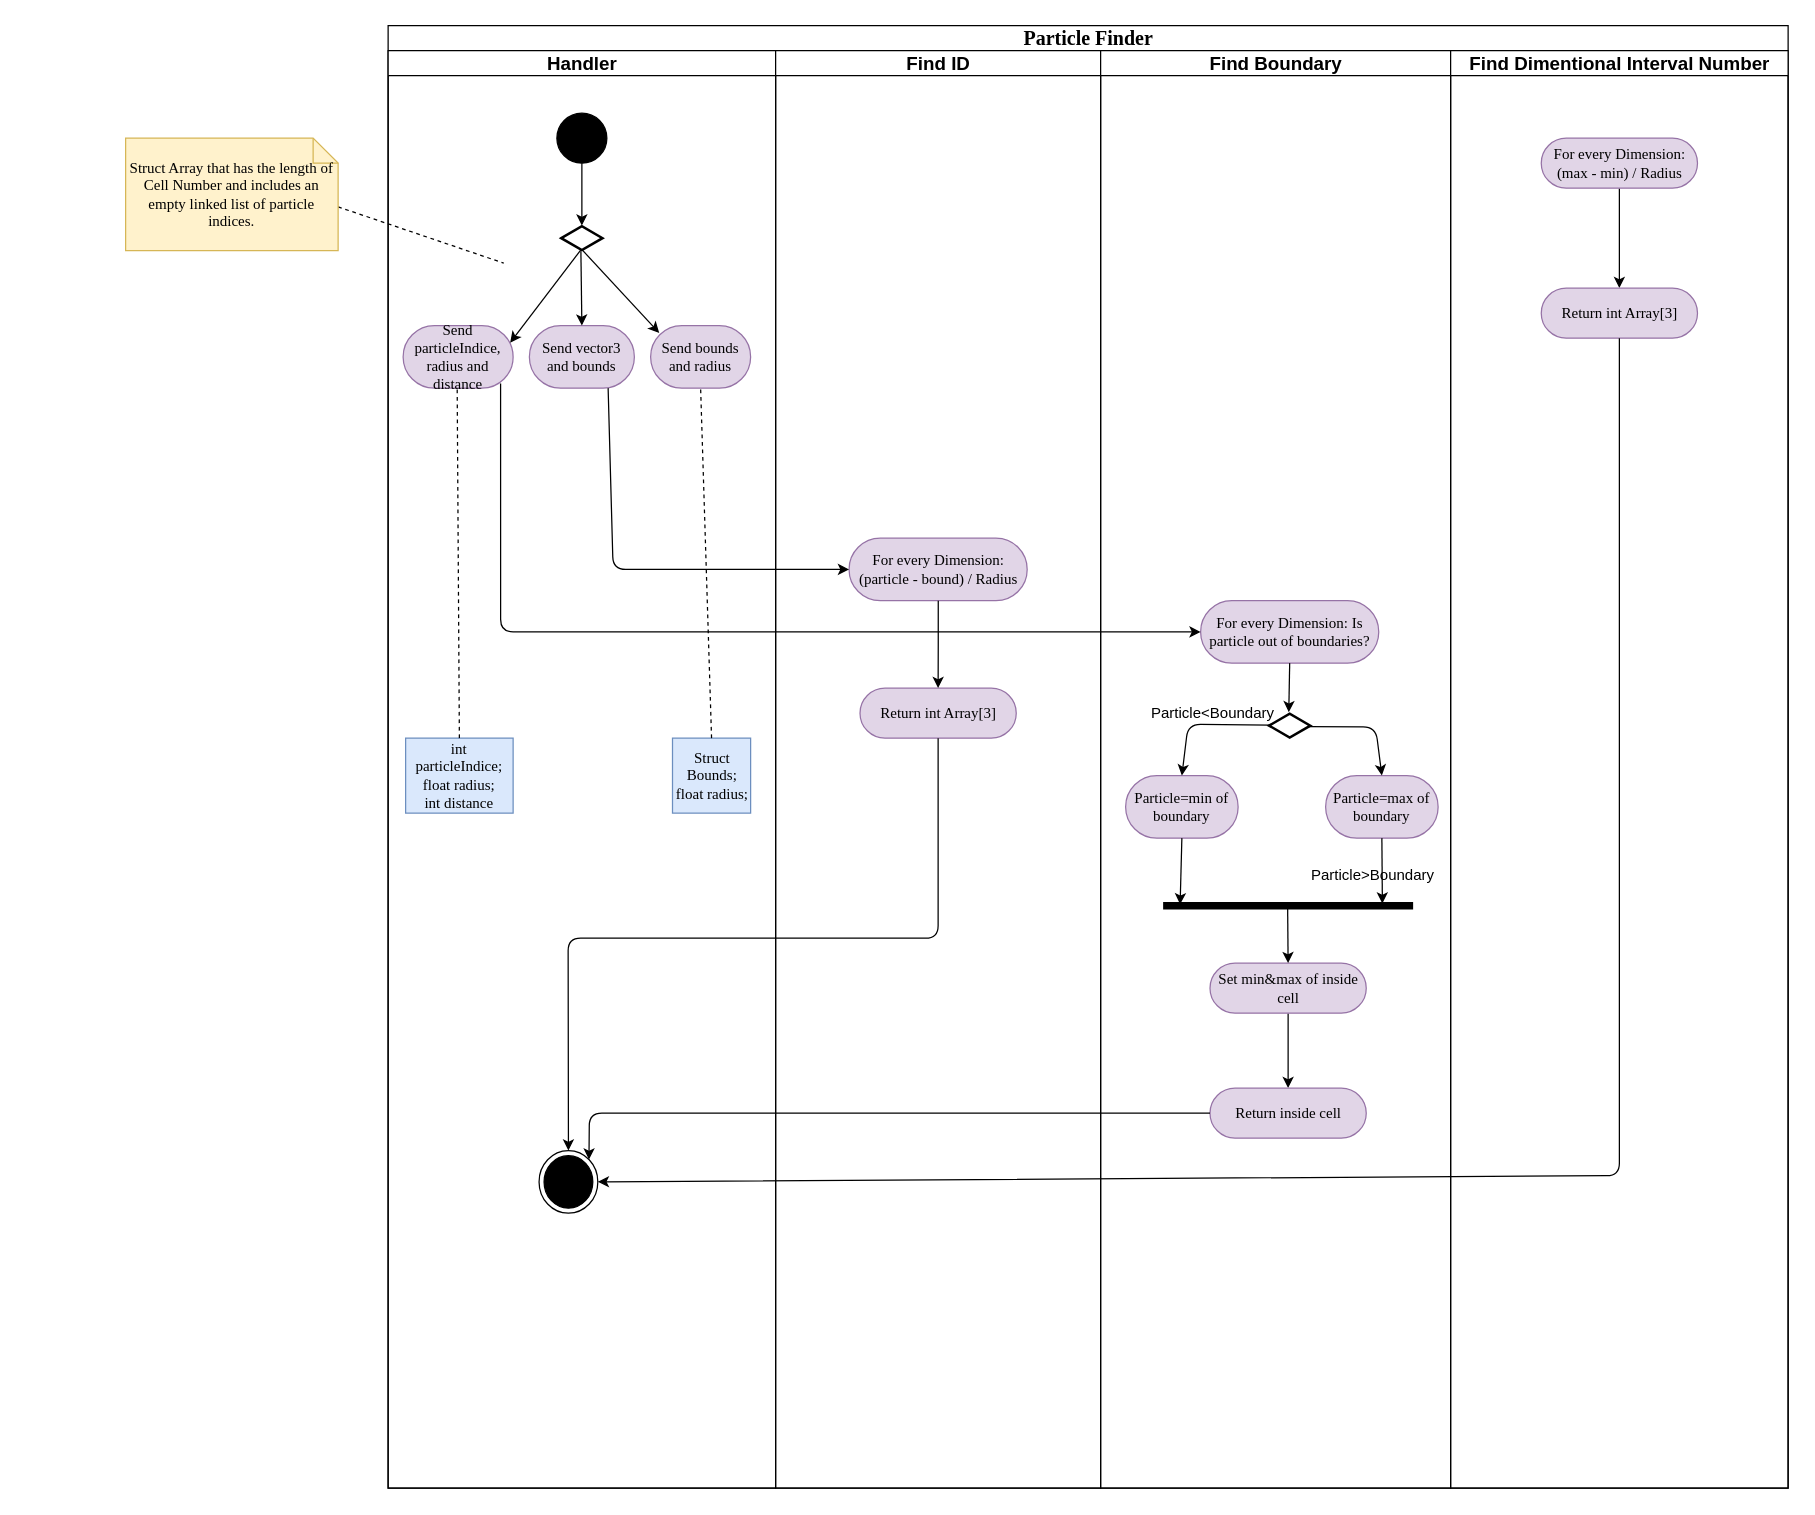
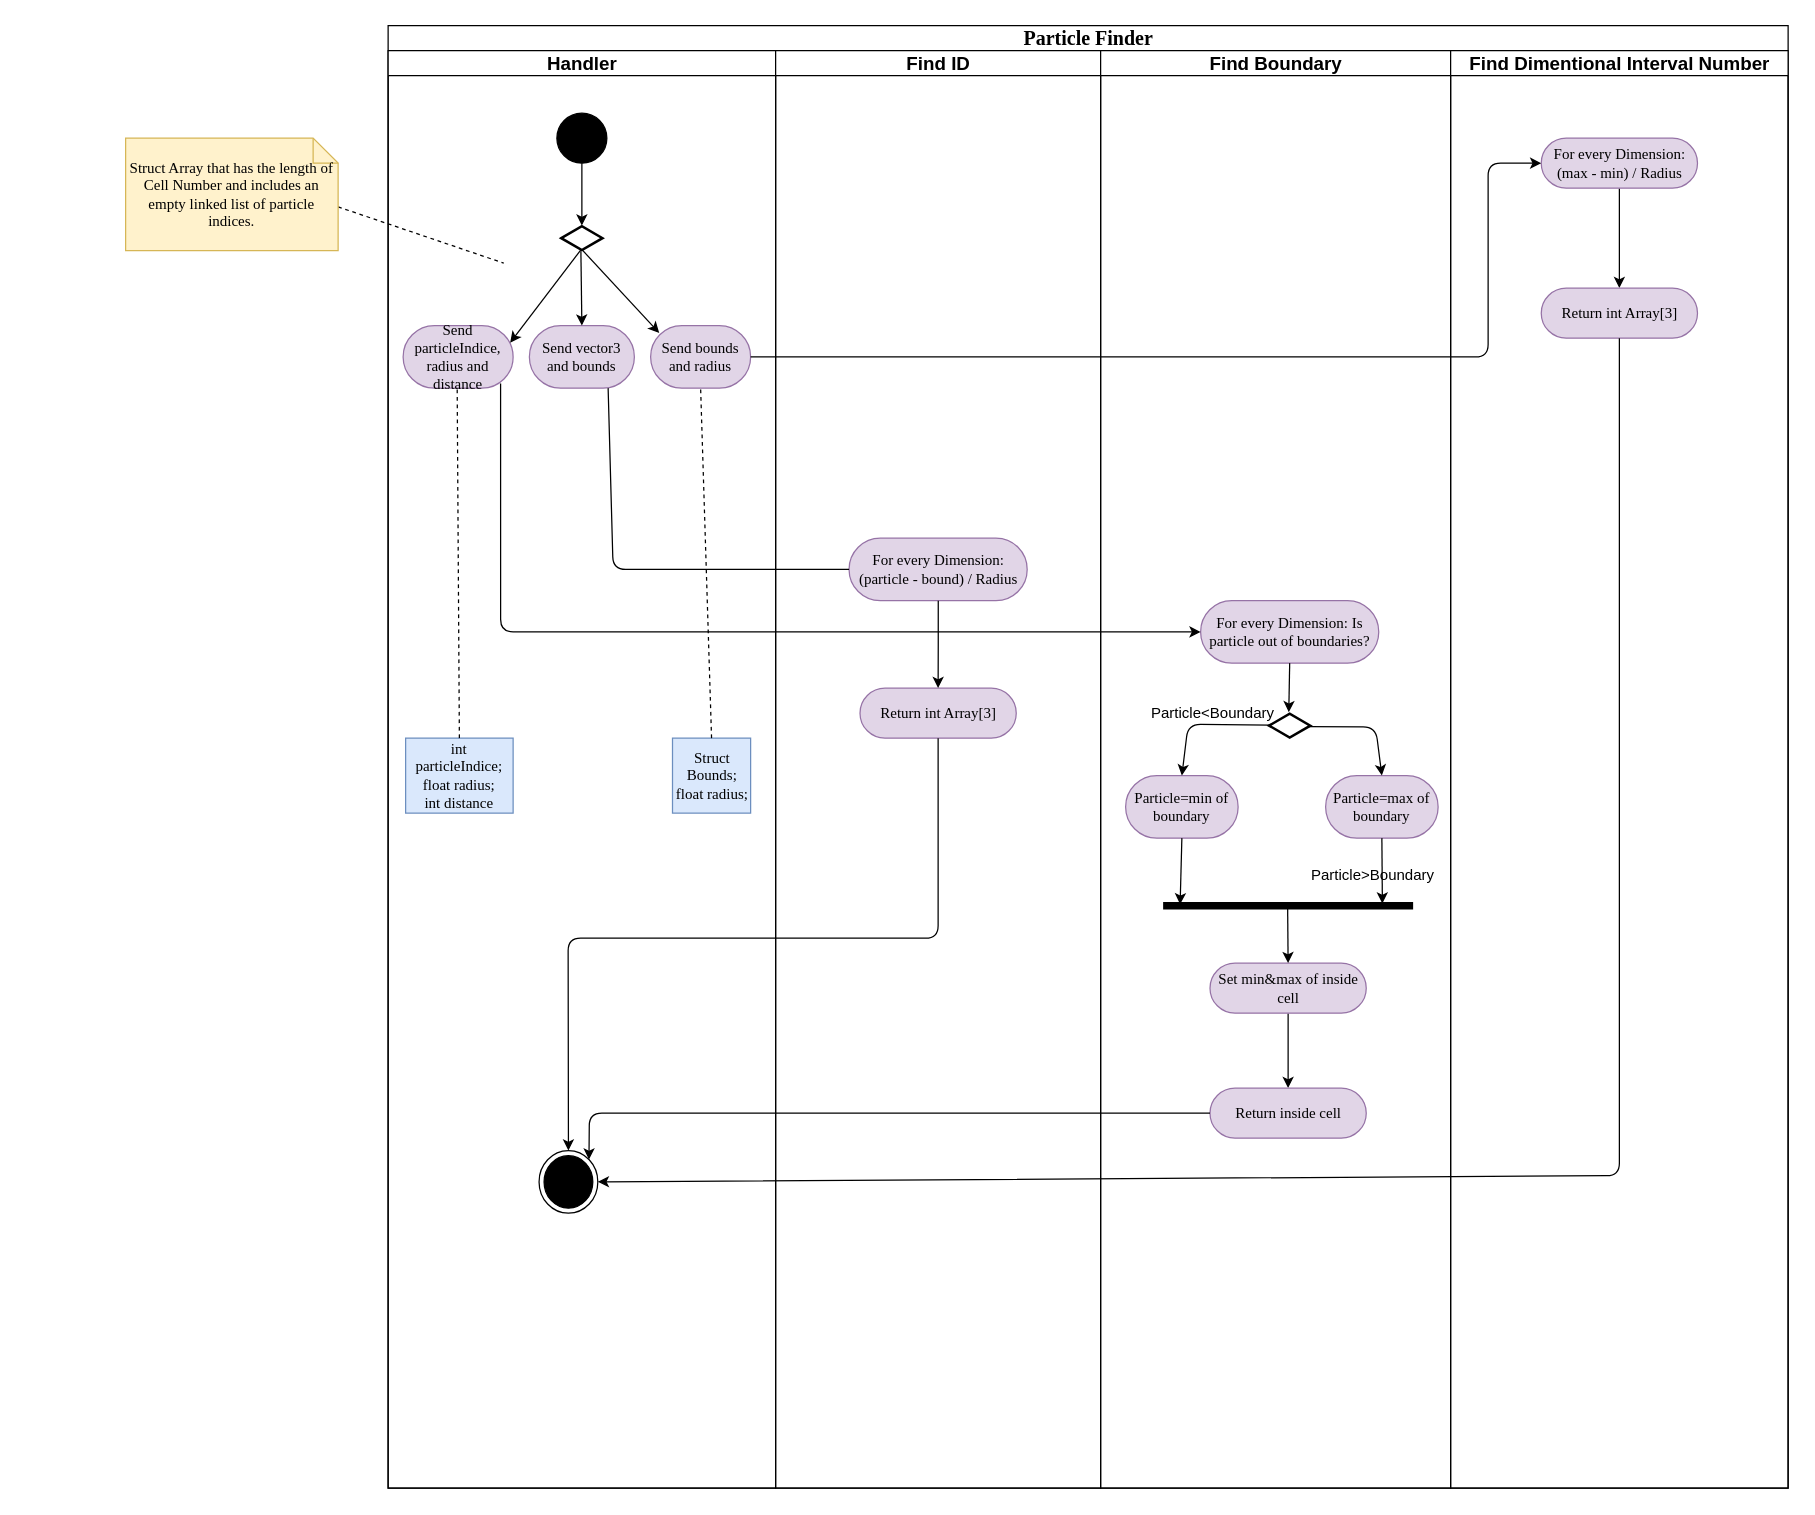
edge "Send bounds and radius" -> "For every Dimension: (max - min) / Radius": added
edge "Send vector3 and bounds" -> "For every Dimension: (particle - bound) / Radius": arrowhead classic -> none
